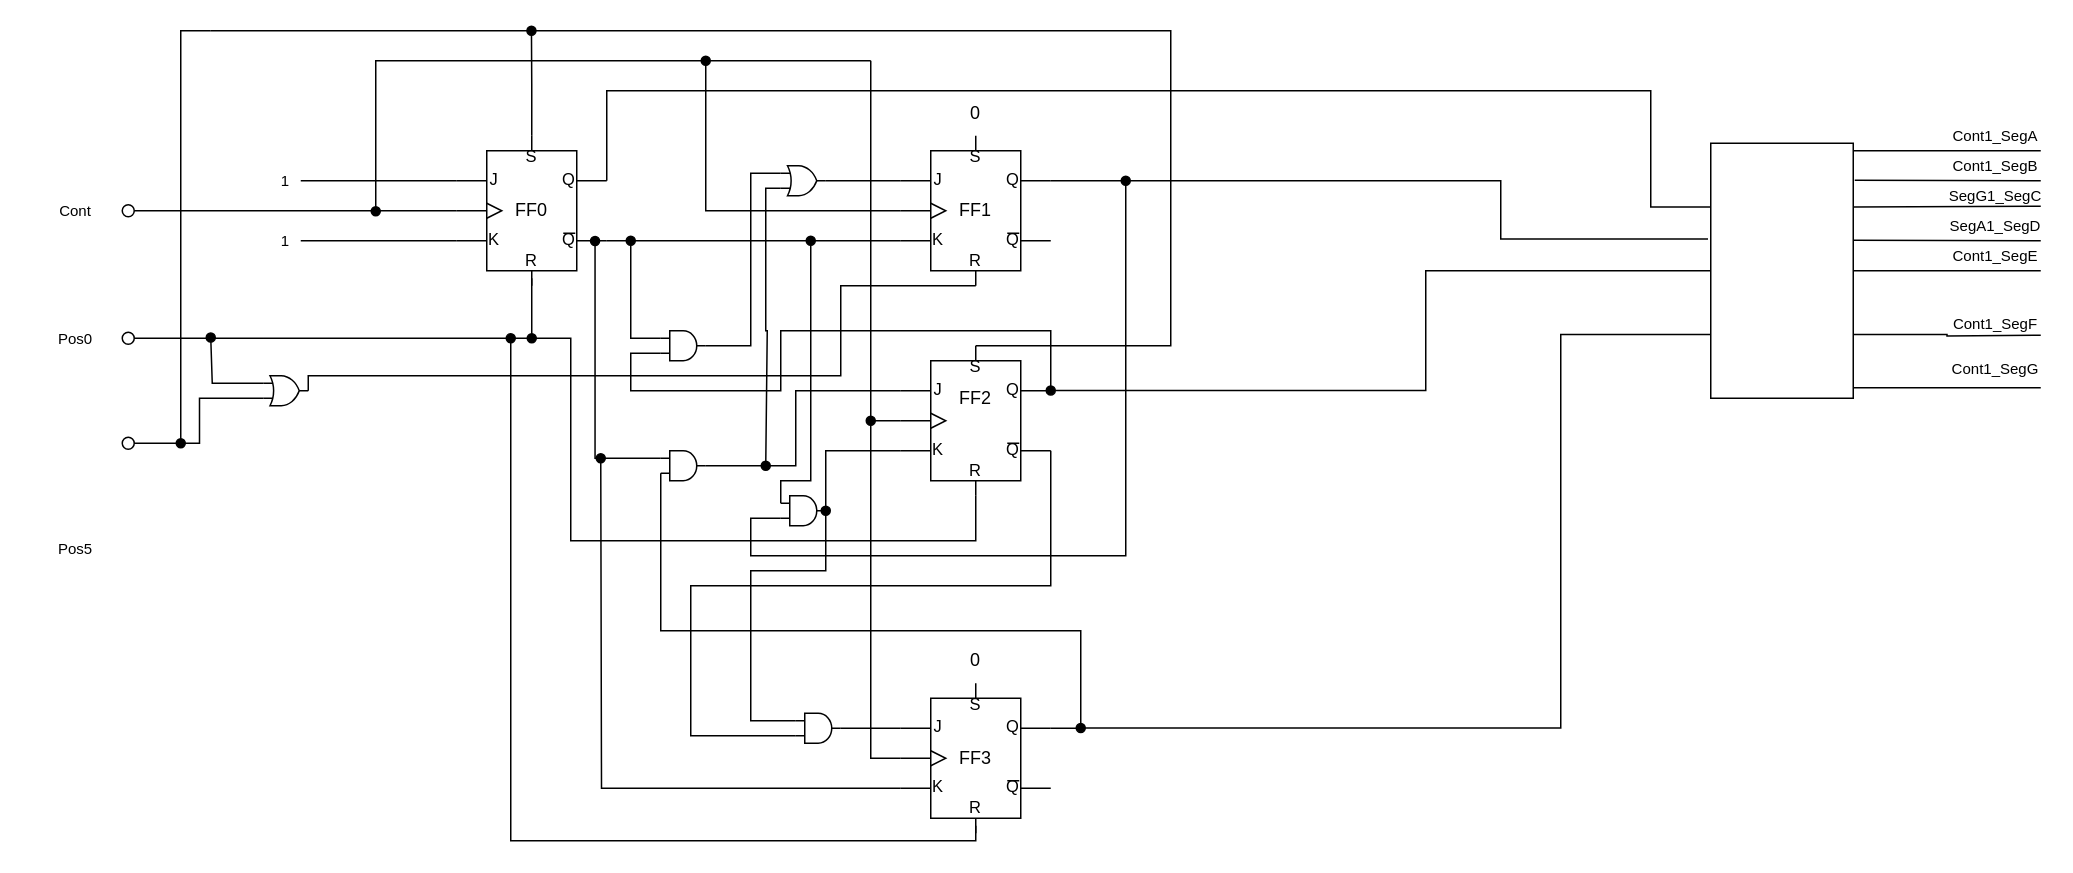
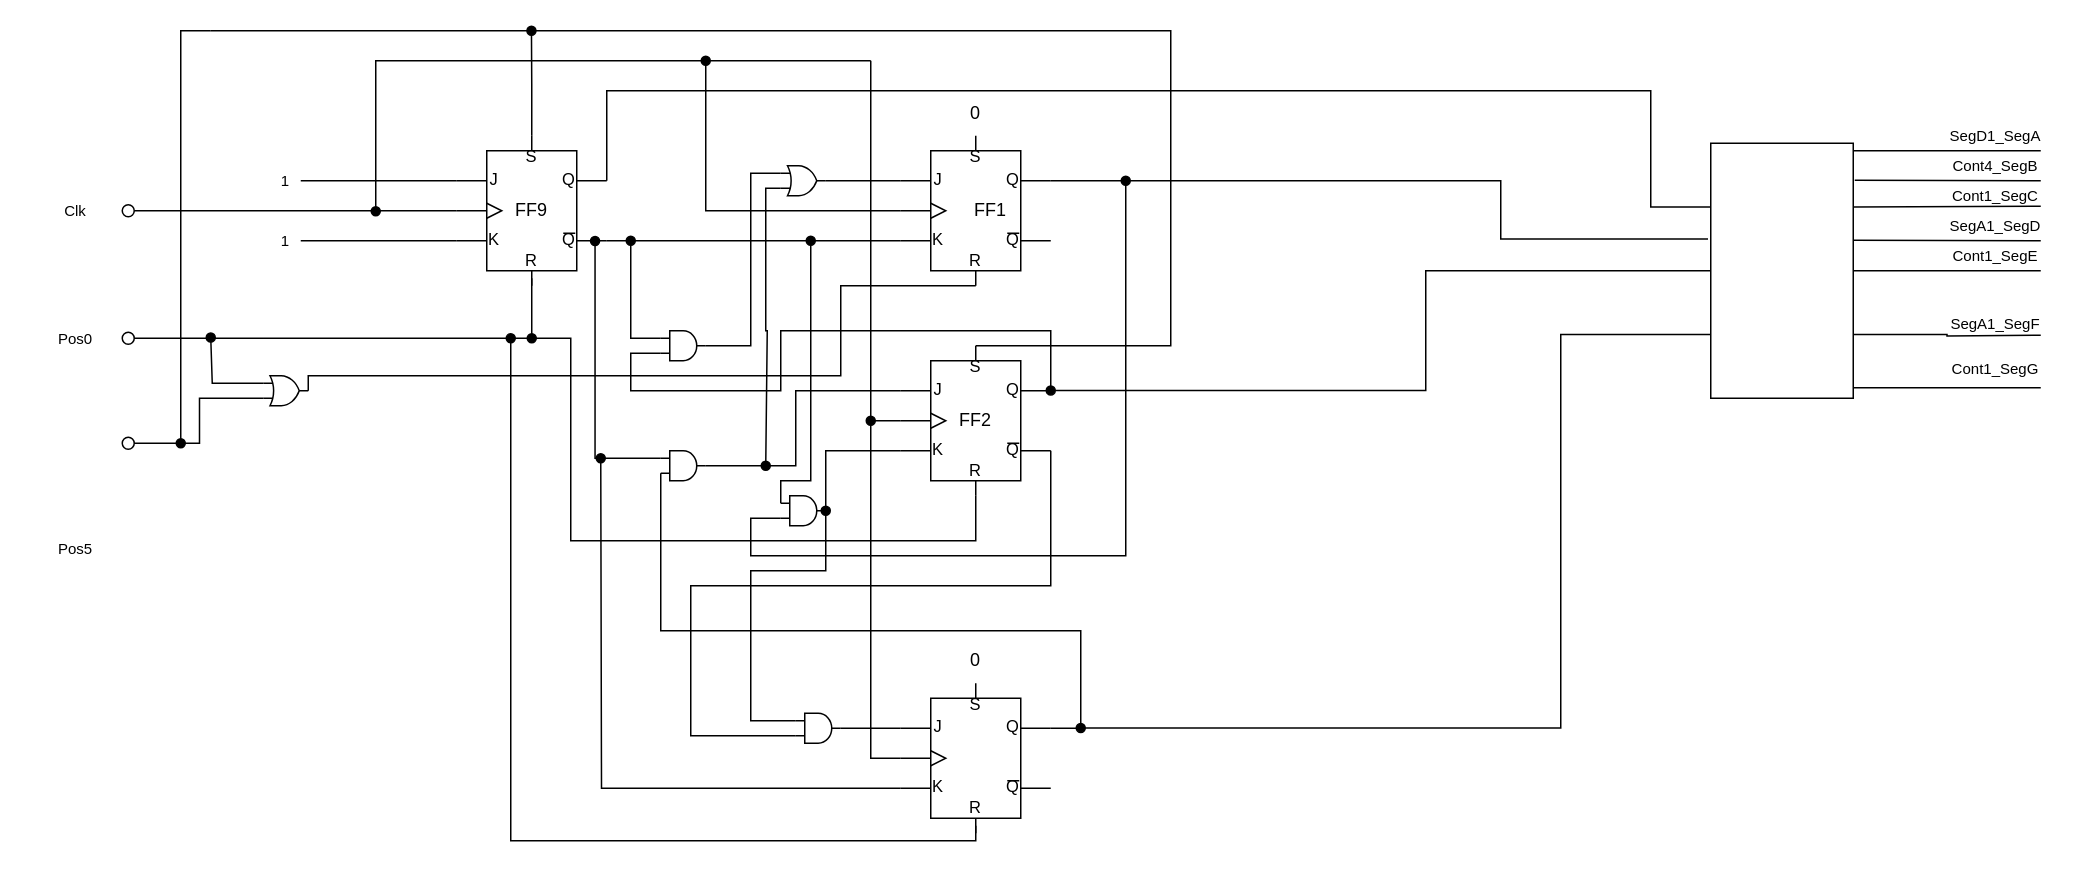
node "Cont1_SegA": label "Cont1_SegA" -> "SegD1_SegA"
node "Cont1_SegB": label "Cont1_SegB" -> "Cont4_SegB"
node "SegG1_SegC": label "SegG1_SegC" -> "Cont1_SegC"
node "Cont": label "Cont" -> "Clk"
node "FF0": label "FF0" -> "FF9"
node "FF1": moved (976, 211) -> (991, 211)
node "Cont1_SegF": label "Cont1_SegF" -> "SegA1_SegF"
node "FF2": moved (976, 398) -> (976, 421)
node "FF3": removed
